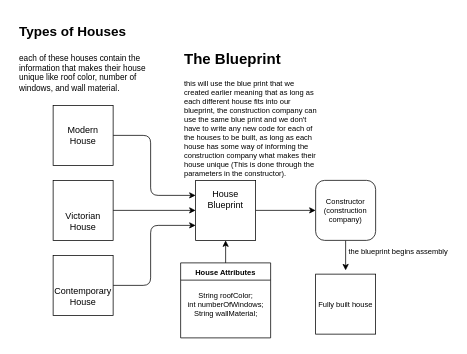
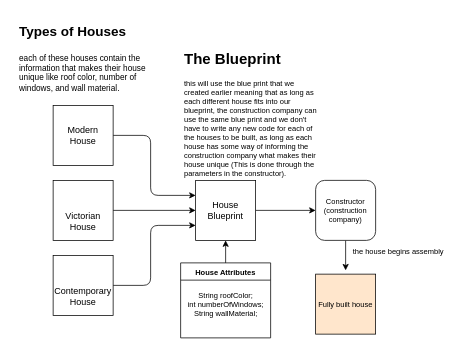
node "House Blueprint": moved (225, 199) -> (225, 210)
node "the blueprint begins assembly": label "the blueprint begins assembly" -> "the house begins assembly"
node "Fully built house": fillcolor #ffffff -> #ffe6cc
